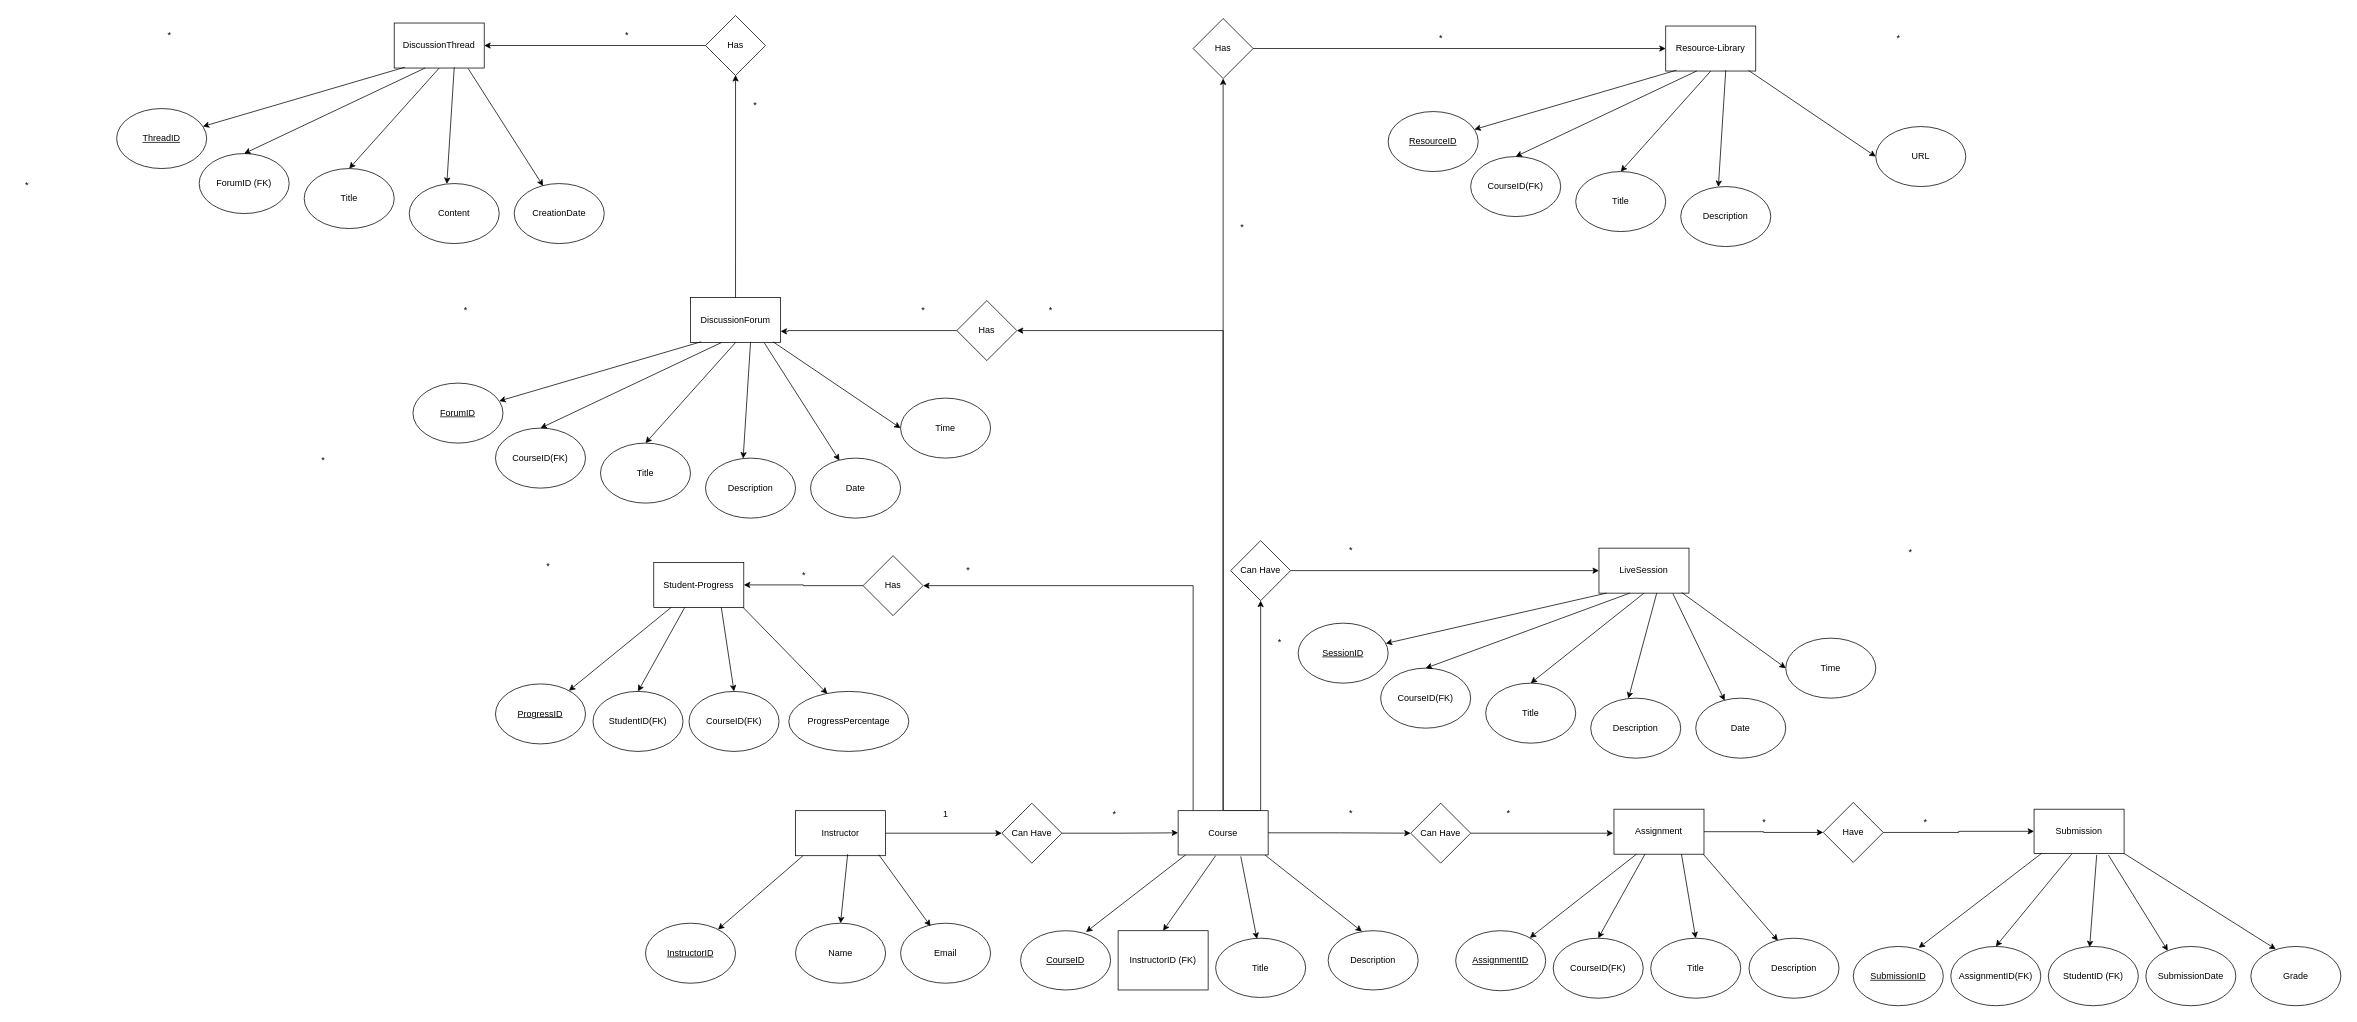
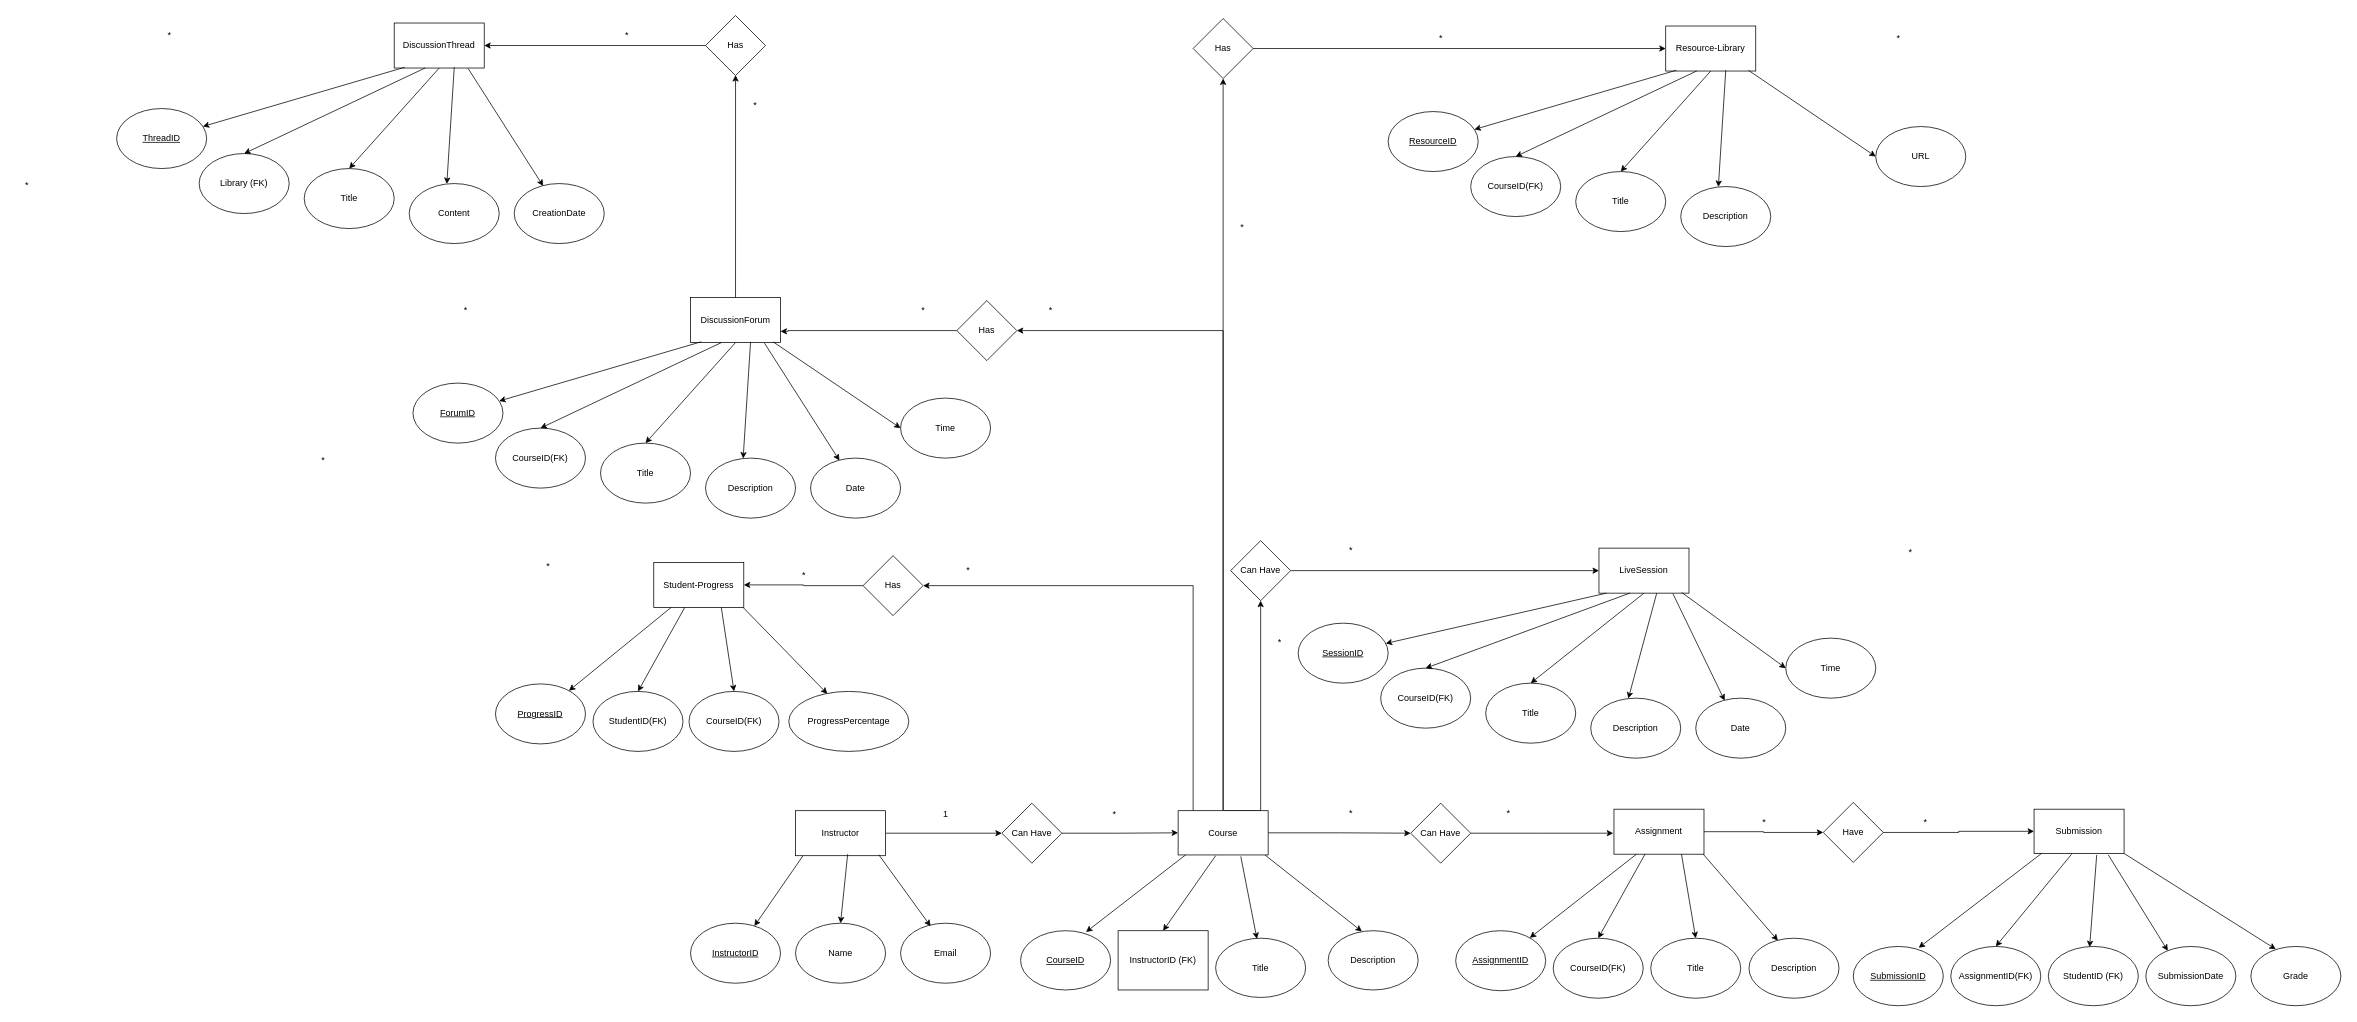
node "ForumID (FK)": label "ForumID (FK)" -> "Library (FK)"
node "InstructorID": moved (690, 953) -> (735, 953)
